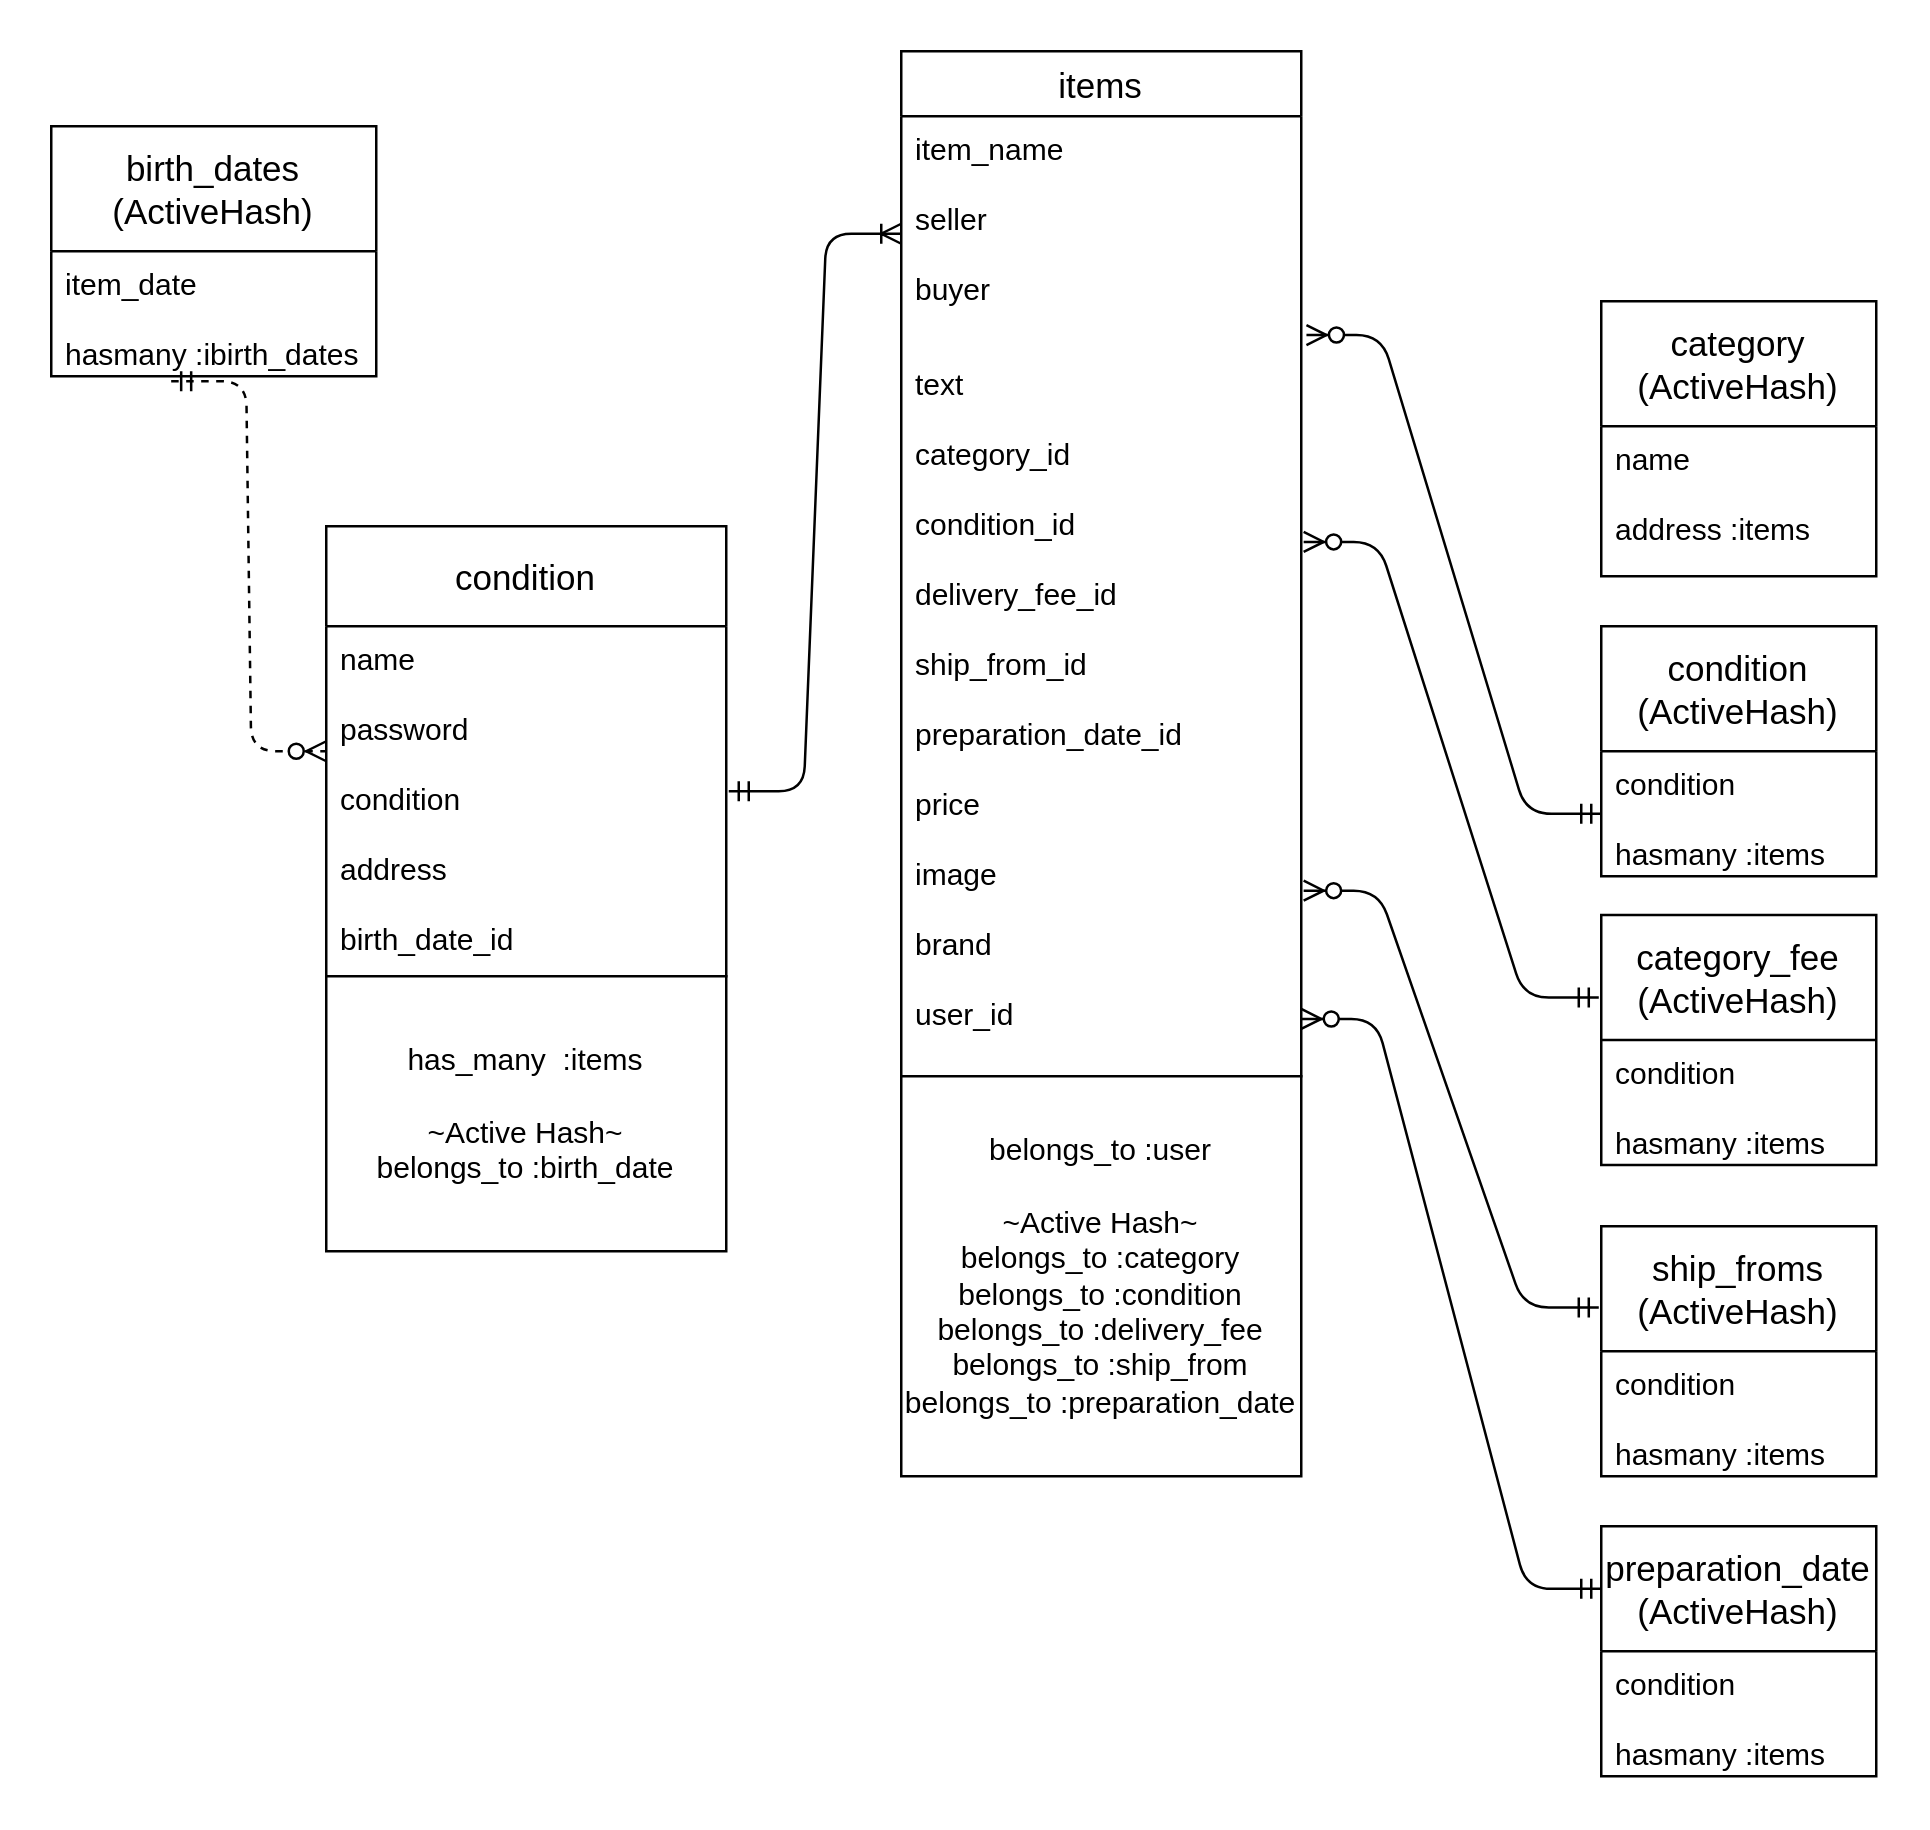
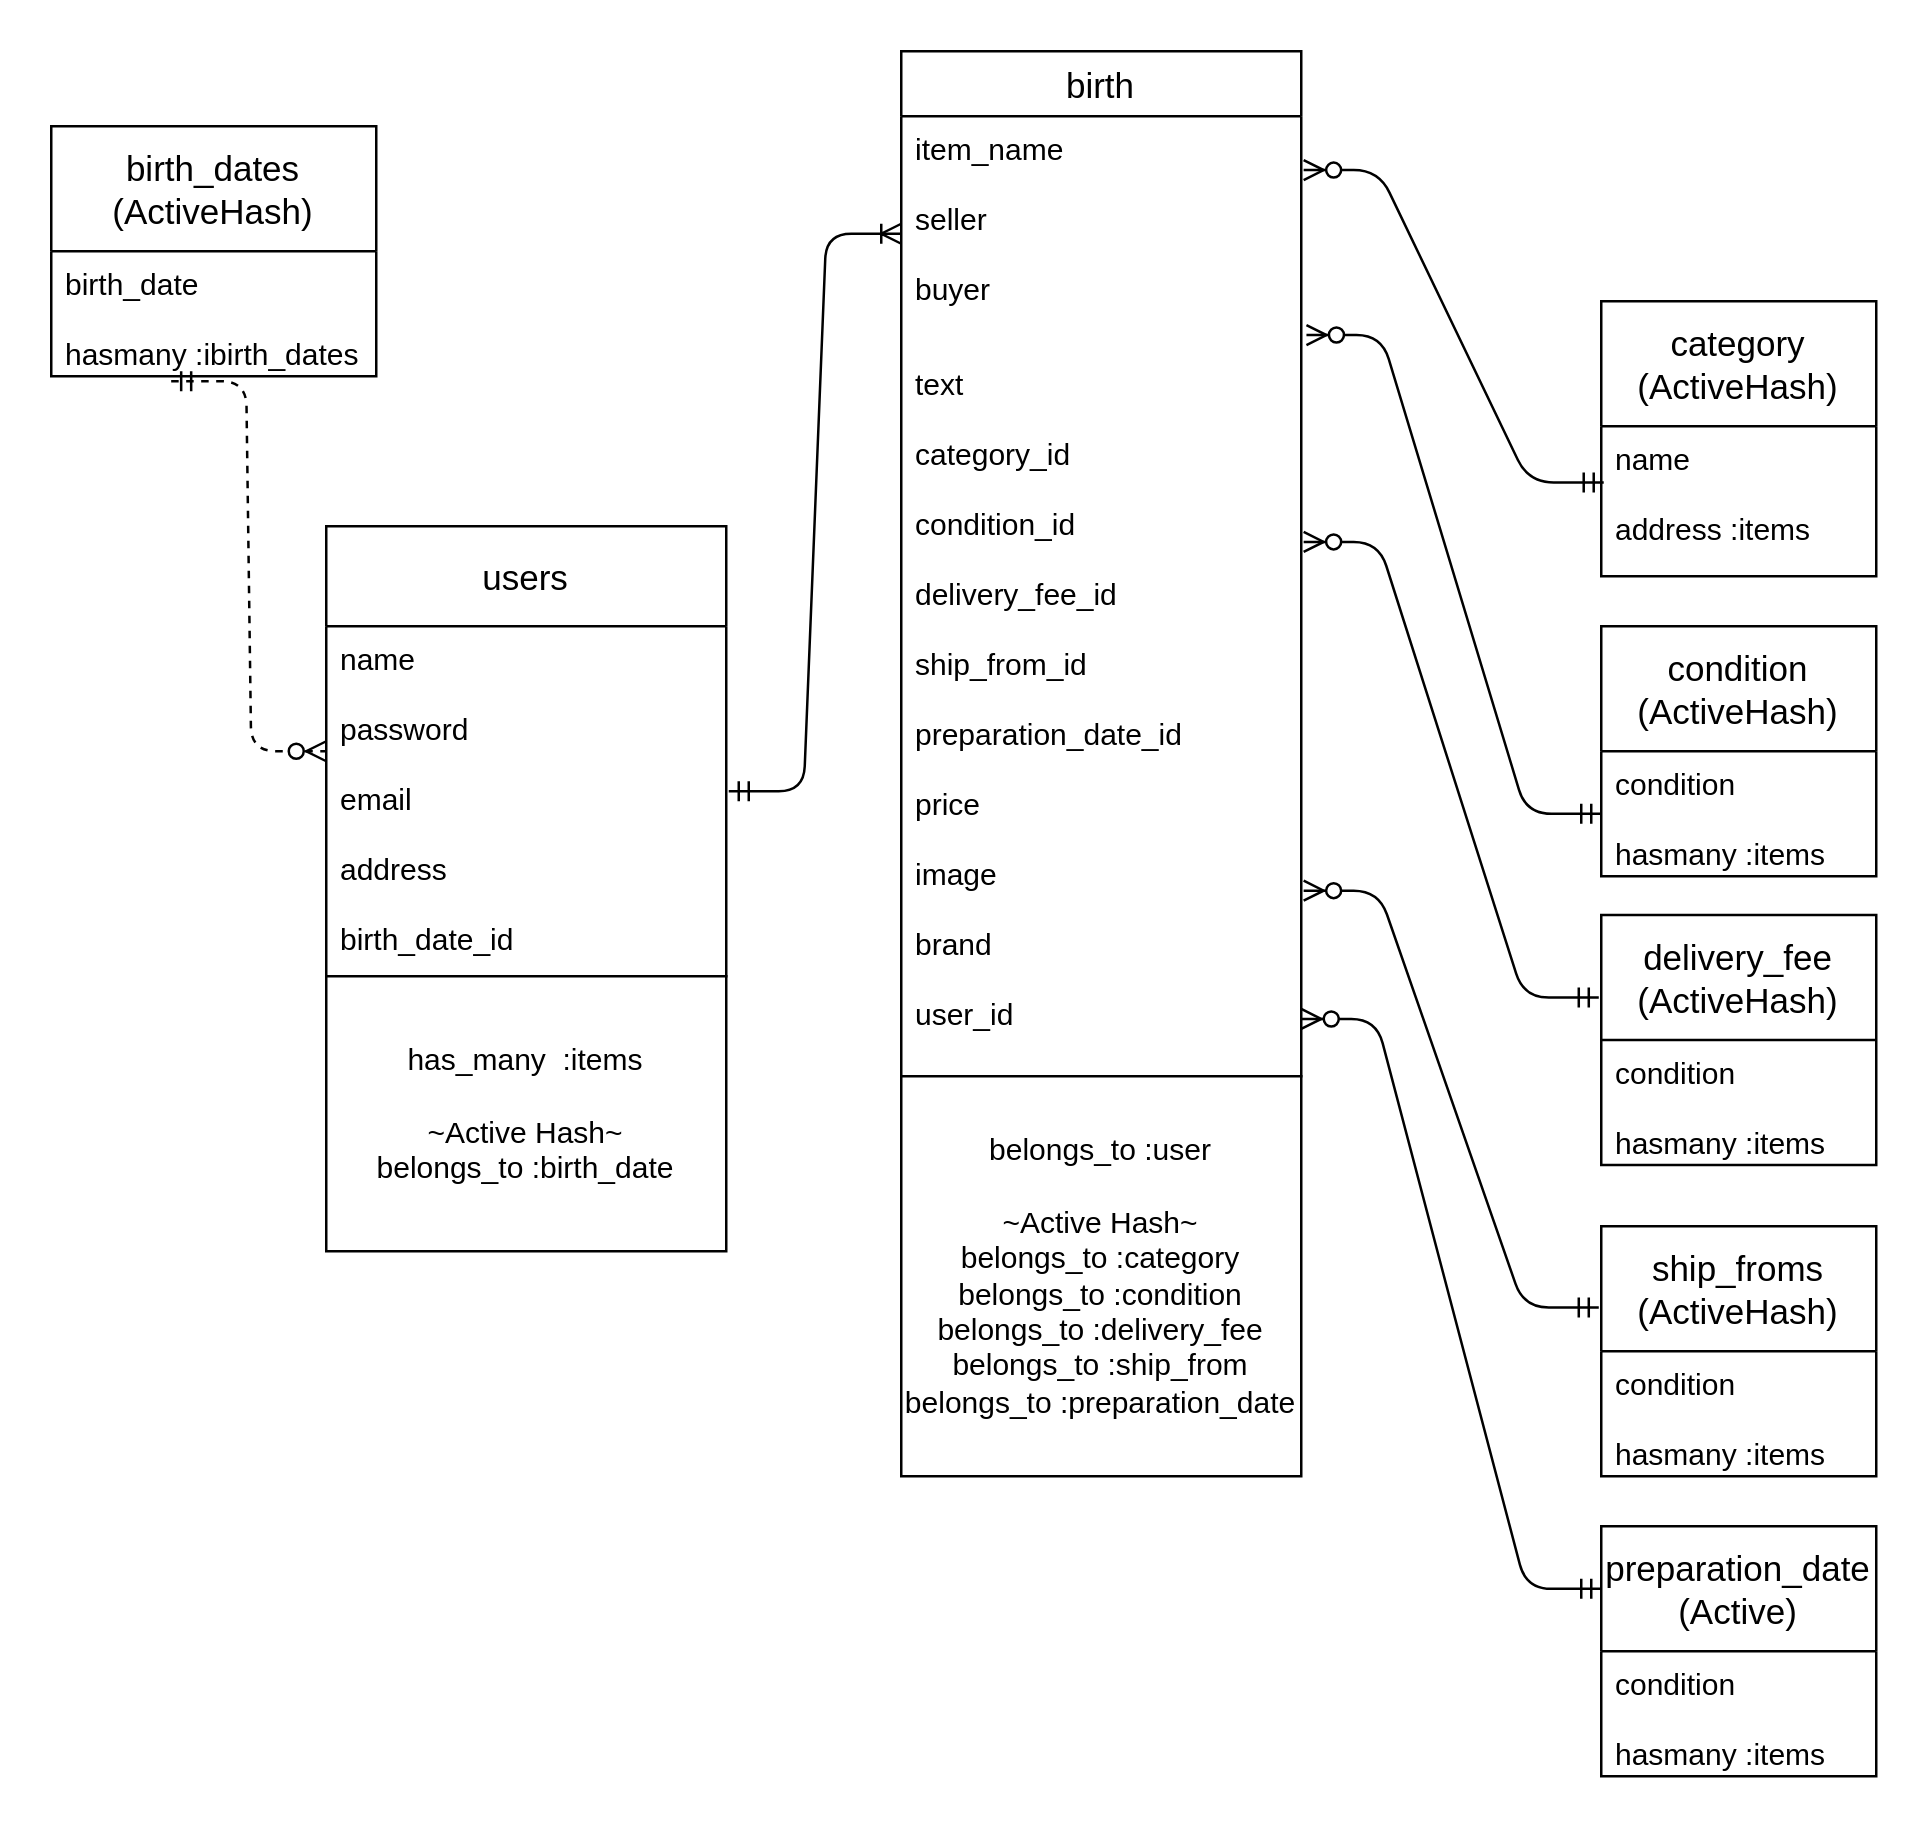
node "items": label "items" -> "birth"
node "item_date hasmany :ibirth_dates": label "item_date hasmany :ibirth_dates" -> "birth_date hasmany :ibirth_dates"
edge "item_name seller buyer" -- "name address :items": added
node "condition": label "condition" -> "users"
node "name password condition address birth_date_id": label "name password condition address birth_date_id" -> "name password email address birth_date_id"
node "category_fee (ActiveHash)": label "category_fee (ActiveHash)" -> "delivery_fee (ActiveHash)"
node "preparation_date (ActiveHash)": label "preparation_date (ActiveHash)" -> "preparation_date (Active)"
